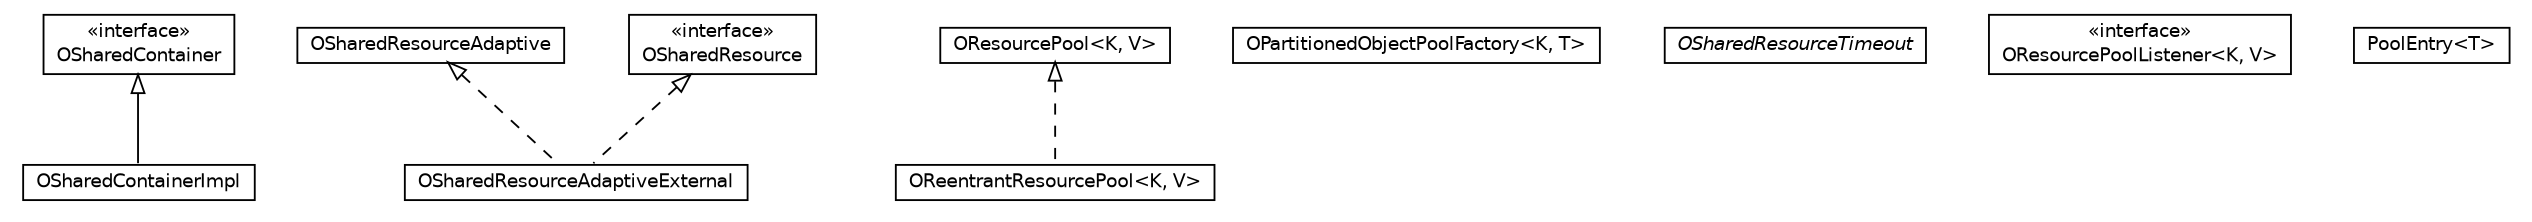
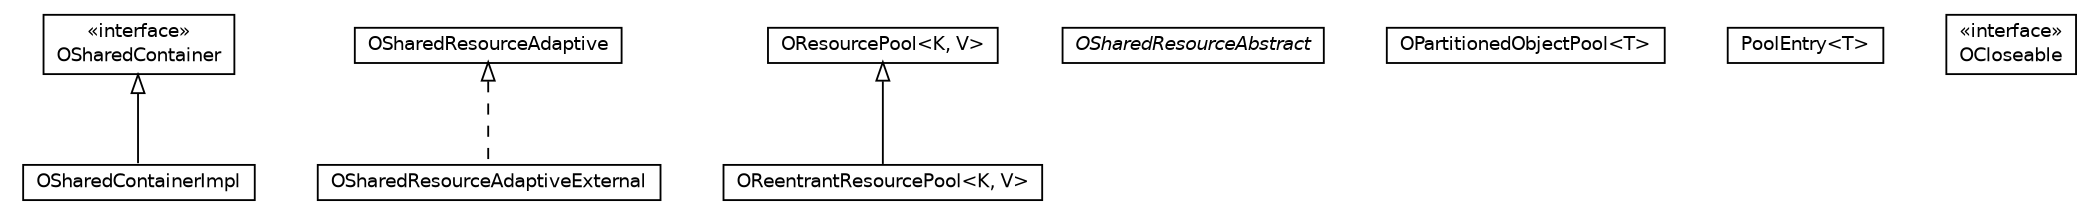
node "OSharedResource": removed
node "OSharedResourceAbstract": added
node "OPartitionedObjectPoolFactory<K, T>": removed
node "OPartitionedObjectPool<T>": added
node "OSharedResourceTimeout": removed
node "OCloseable": added
node "OResourcePoolListener<K, V>": removed
edge "OReentrantResourcePool<K, V>" -> "OResourcePool<K, V>": style dashed -> solid
